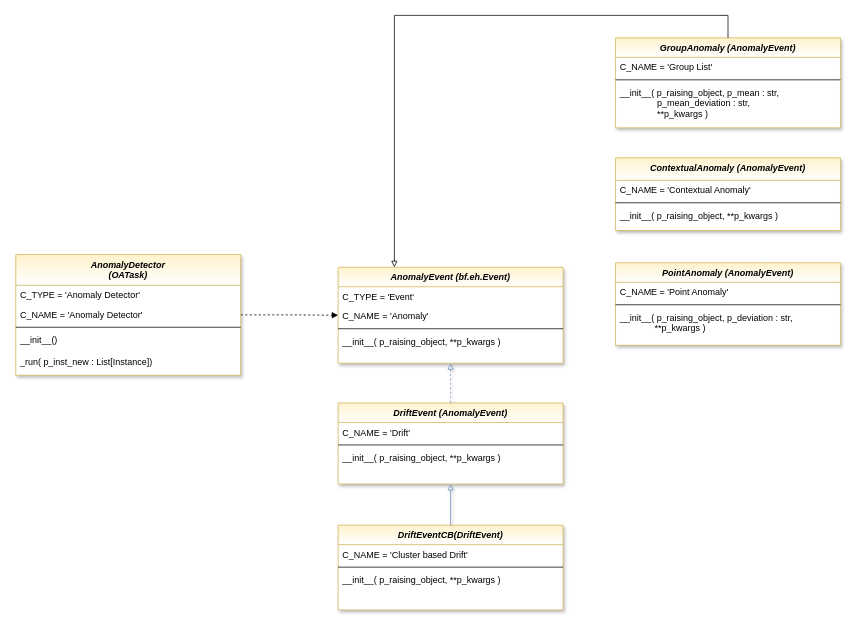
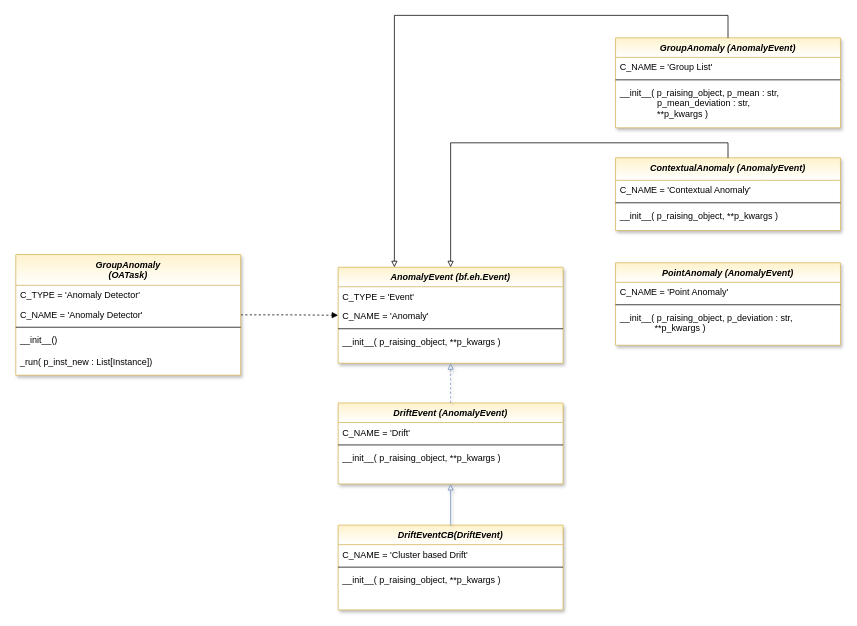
edge "ContextualAnomaly (AnomalyEvent)" -> "AnomalyEvent (bf.eh.Event)": added
node "AnomalyDetector (OATask)": label "AnomalyDetector (OATask)" -> "GroupAnomaly (OATask)"
